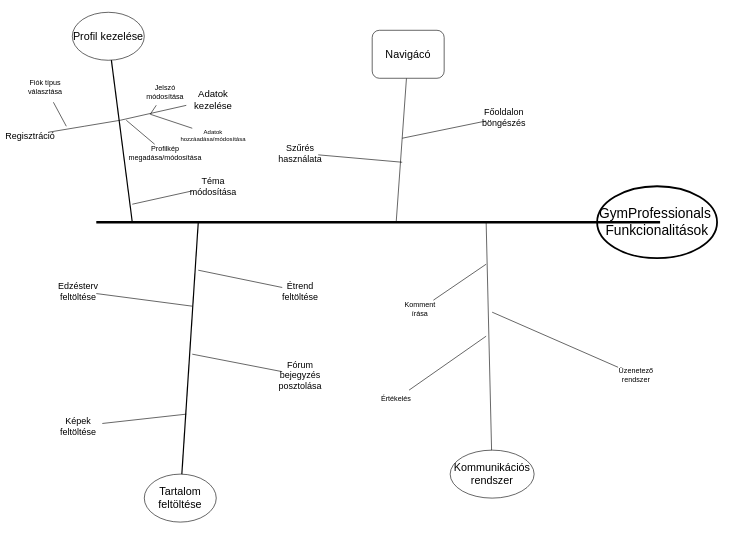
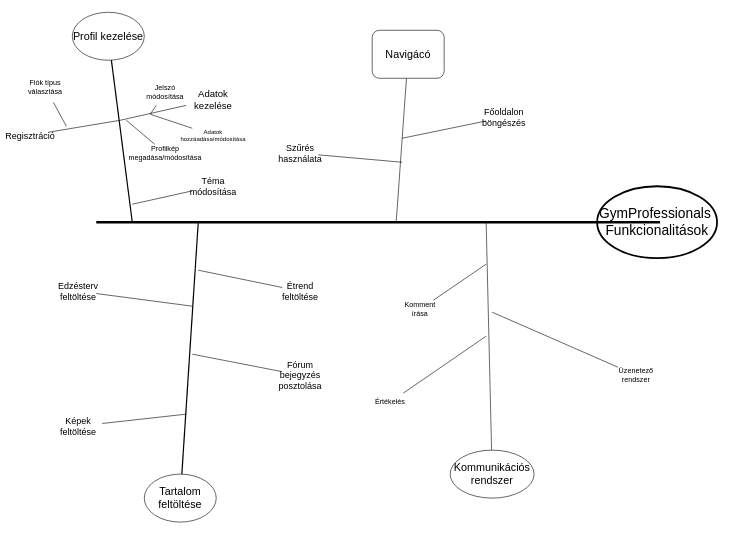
node "Értékelés": moved (396, 399) -> (390, 402)
